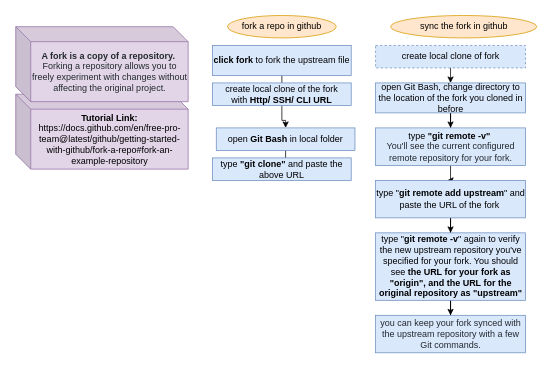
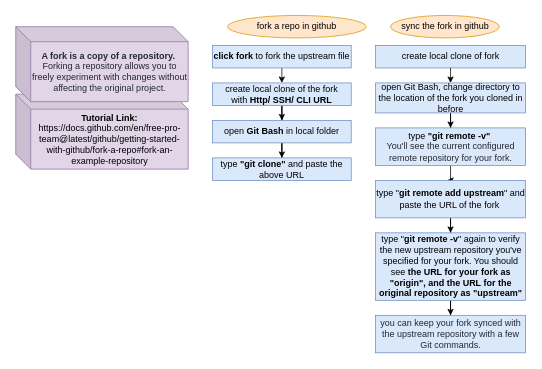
node "fork a repo in github": size 109x23 -> 139x23
node "sync the fork in github": size 146x23 -> 109x23
node "create local clone of fork": style dashed -> solid
node "click fork to fork the upstream file": size 139x30 -> 139x23
node "open Git Bash in local folder": moved (286, 139) -> (282, 132)
